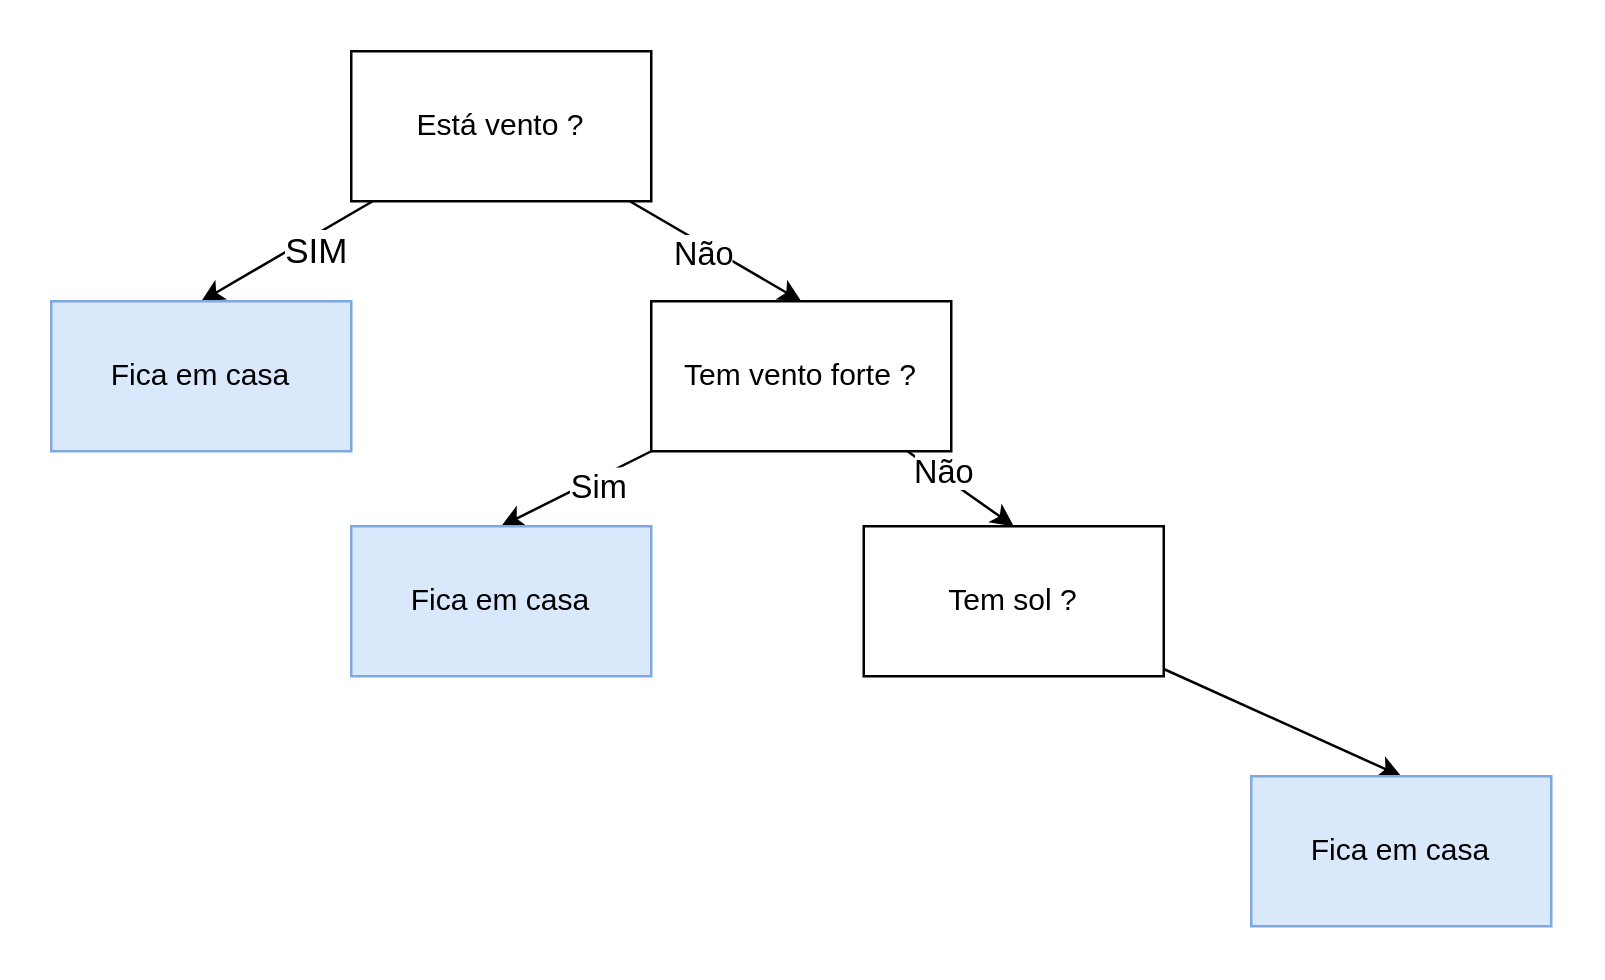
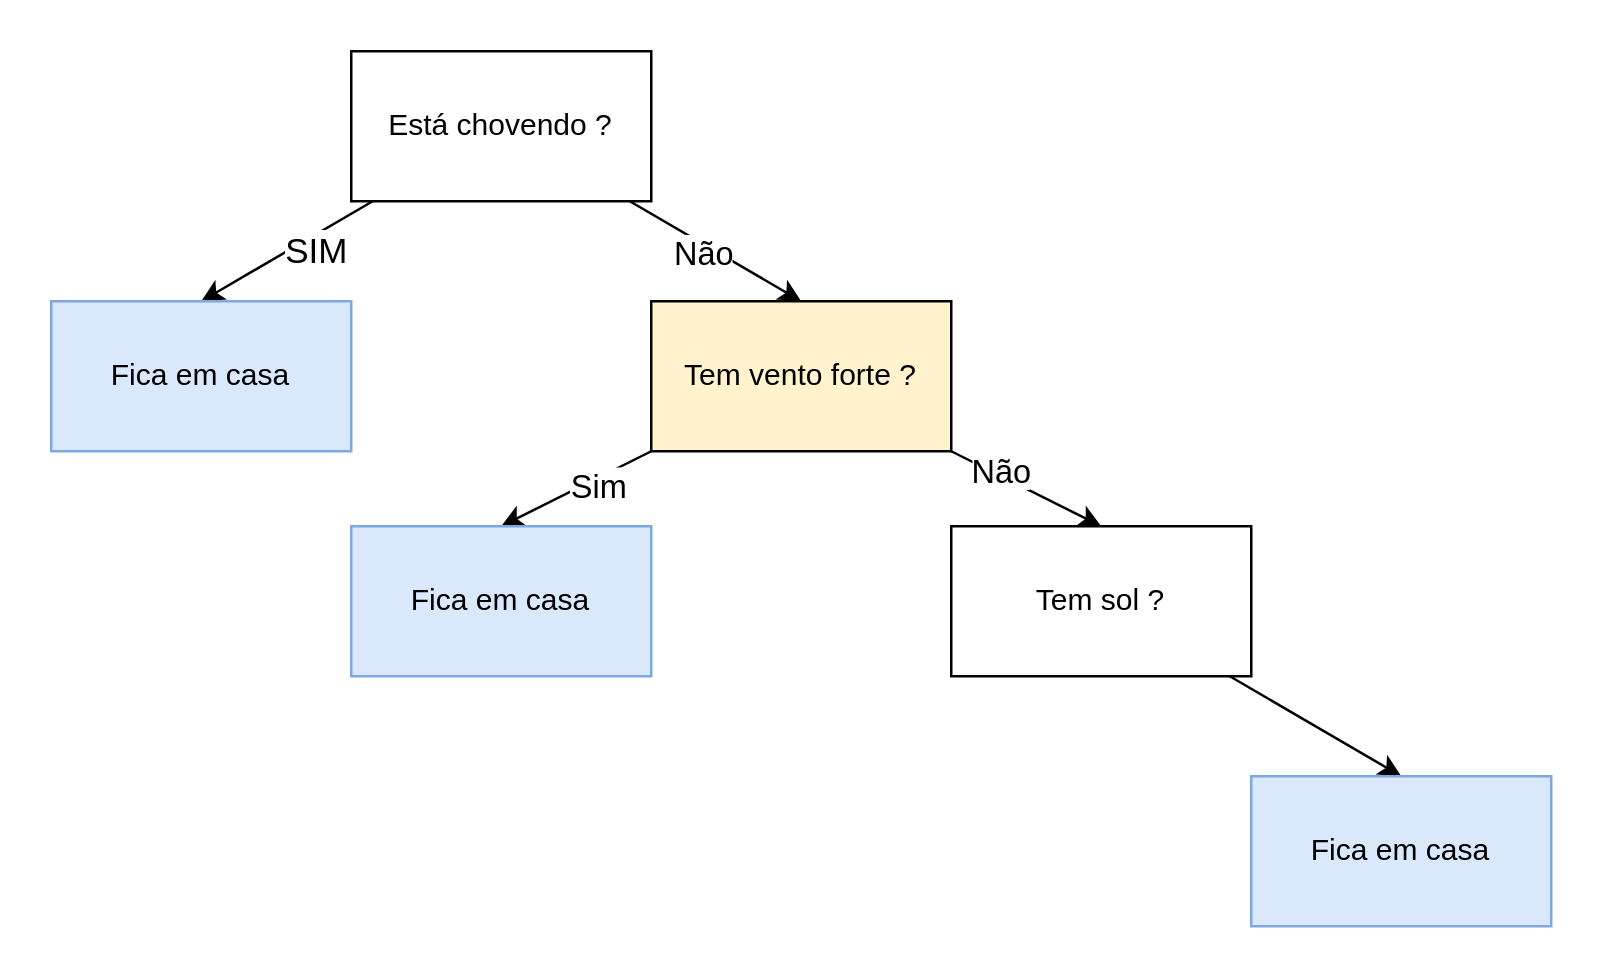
node "Está vento ?": label "Está vento ?" -> "Está chovendo ?"
node "Tem vento forte ?": fillcolor #ffffff -> #fff2cc
node "Tem sol ?": moved (1014, 601) -> (1101, 601)
